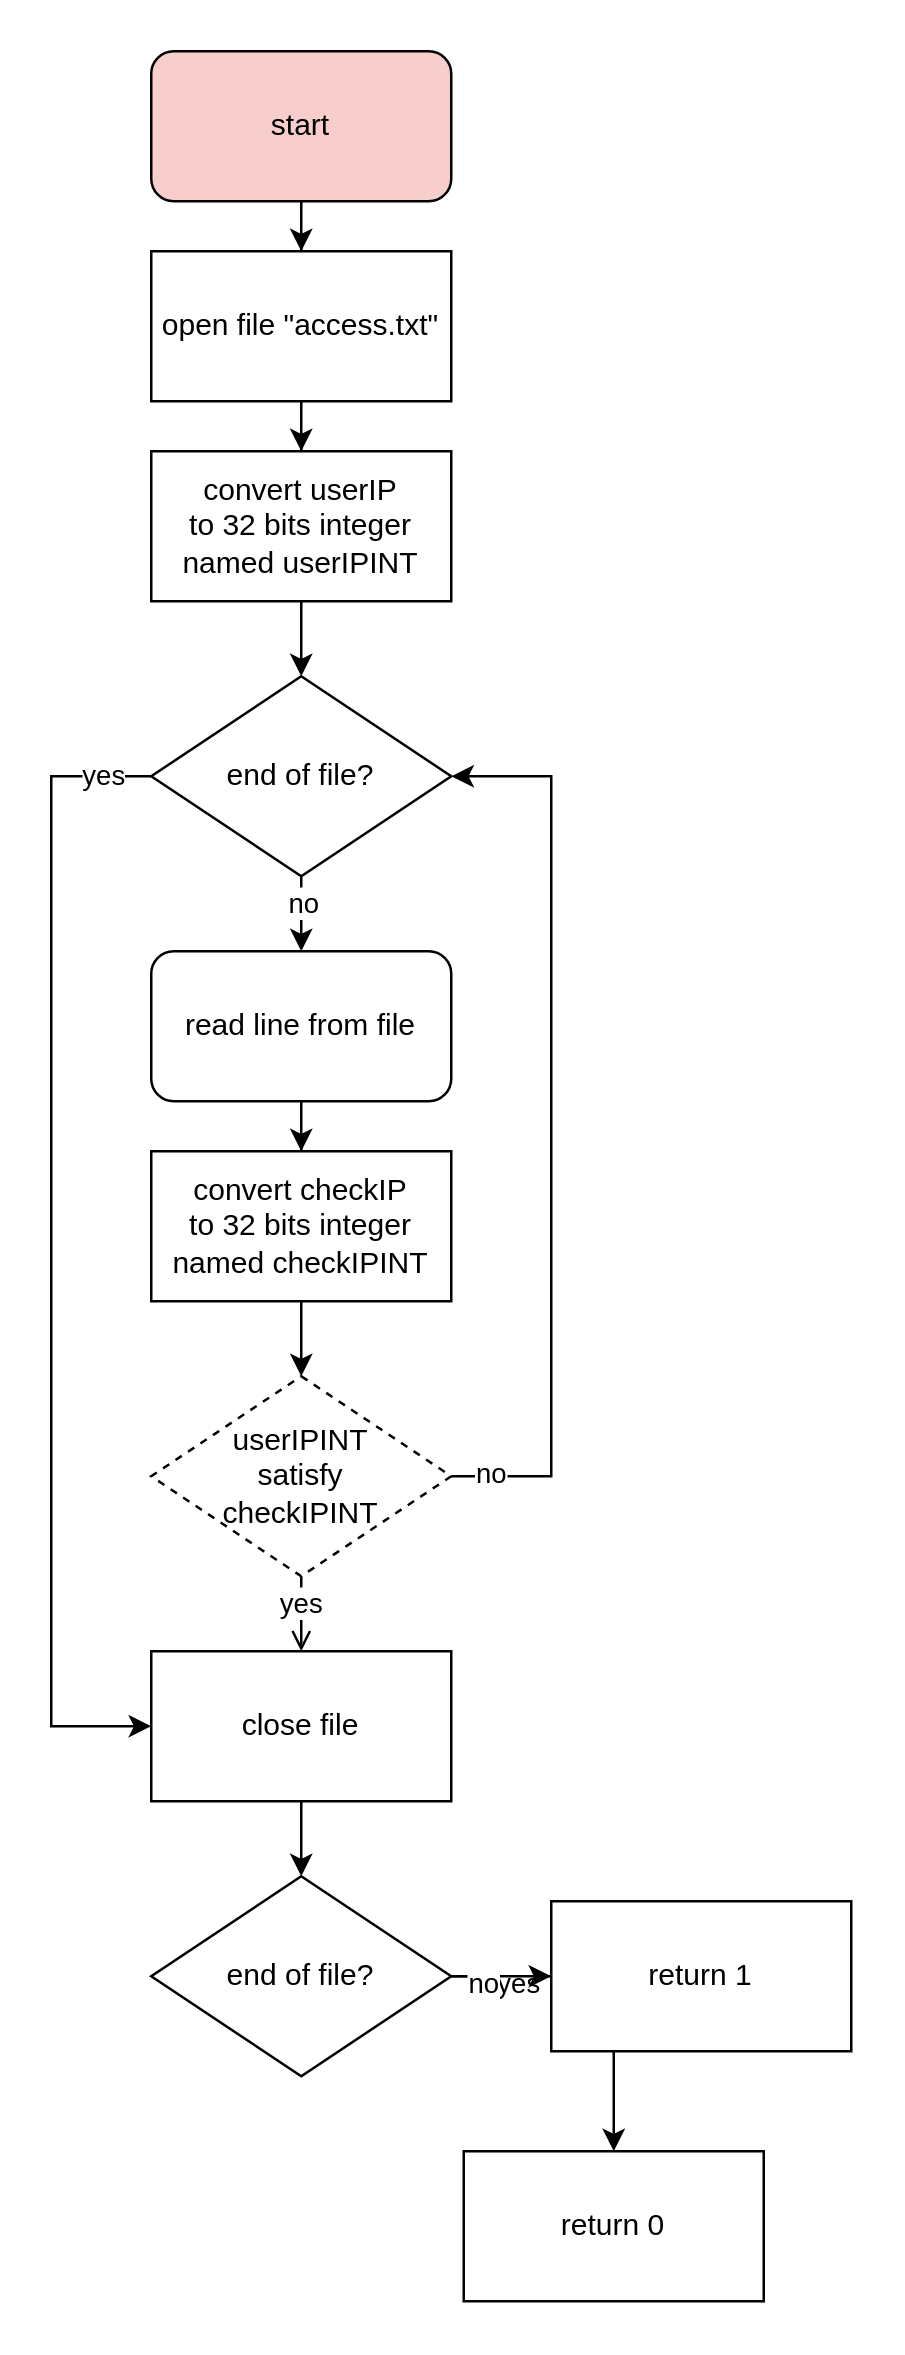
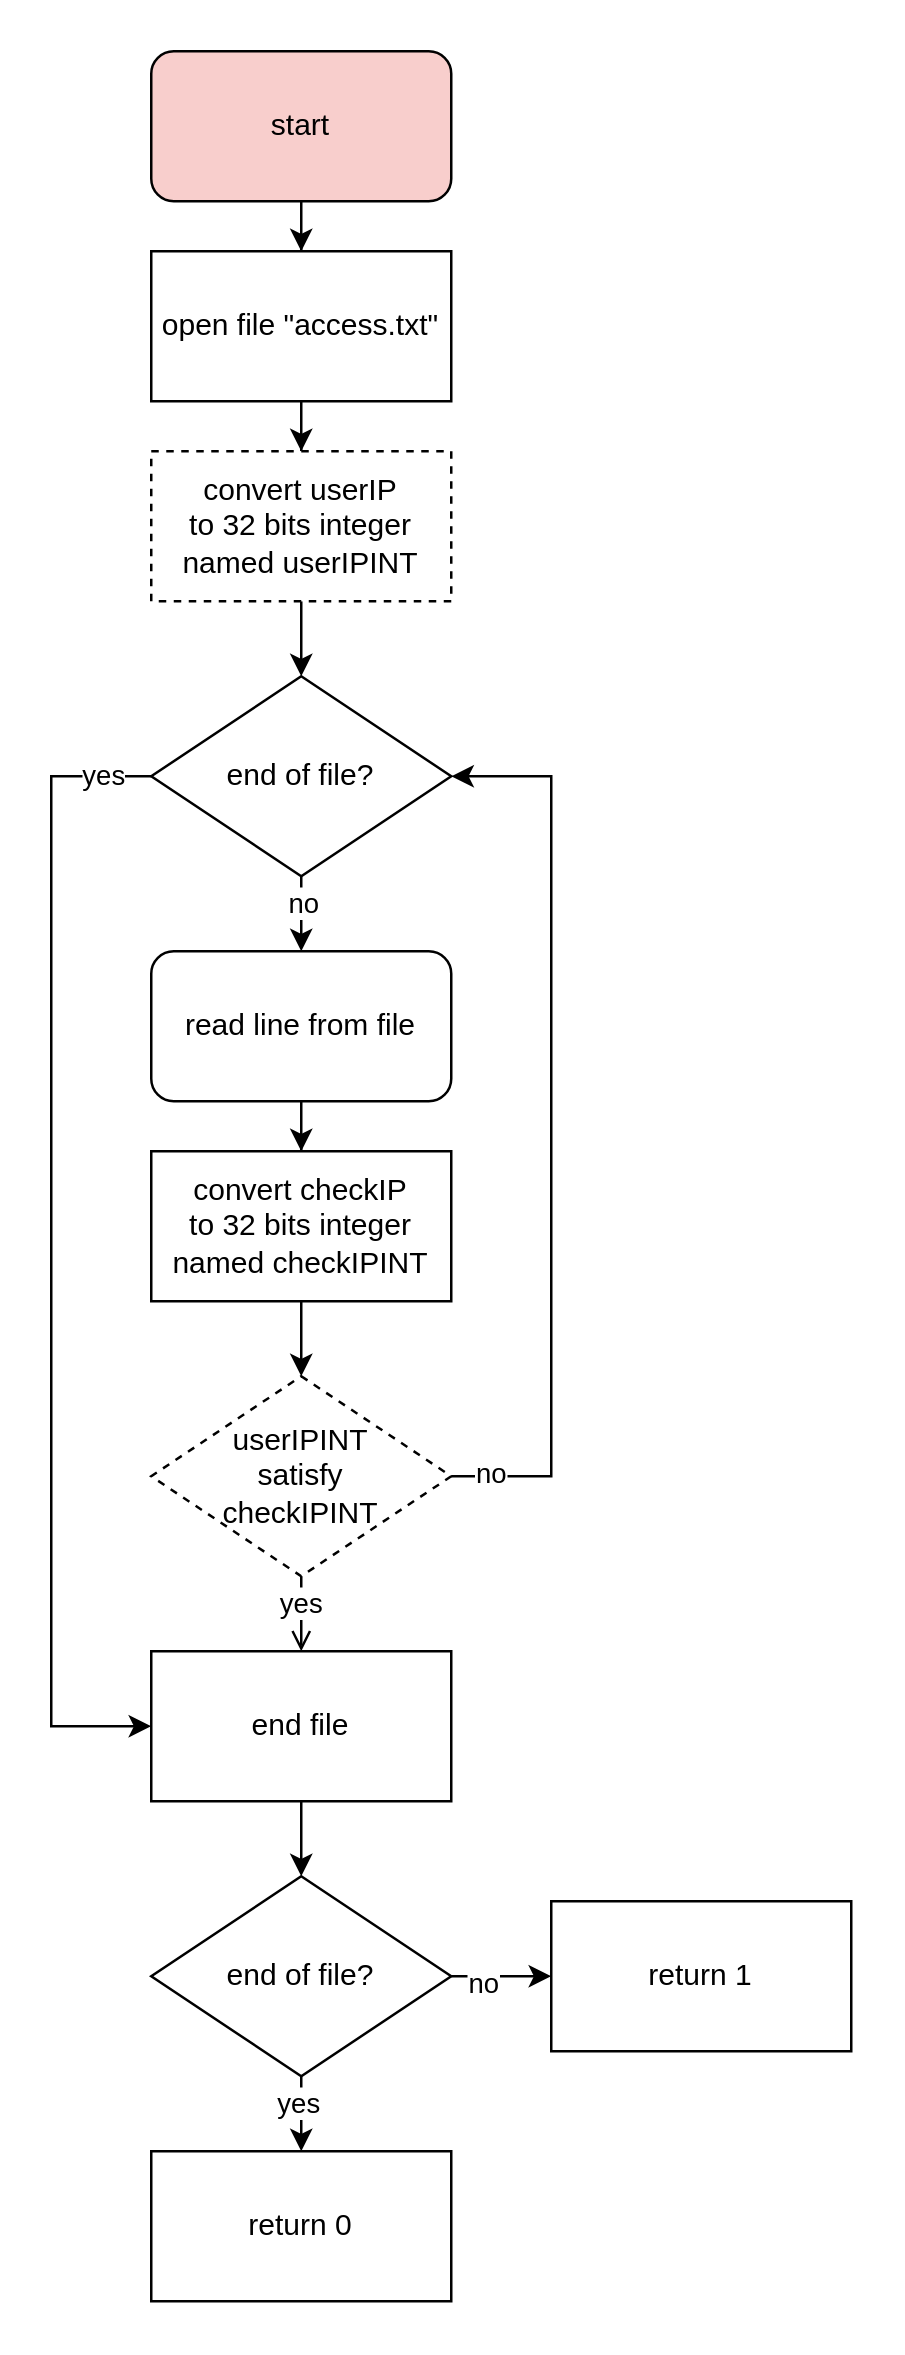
node "convert userIP to 32 bits integer named userIPINT": style solid -> dashed
node "close file": label "close file" -> "end file"
node "return 0": moved (614, 2226) -> (301, 2226)
